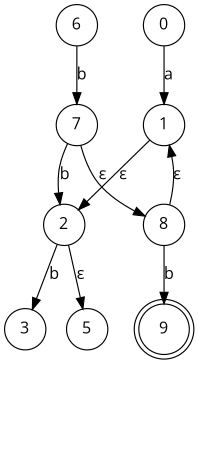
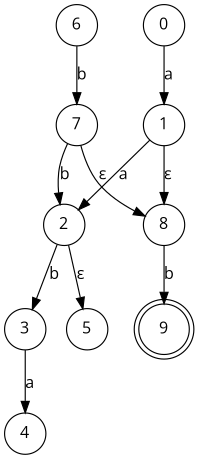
edge "1" -> "2": label "ε" -> "a"
edge "8" -> "1": reversed
node "4": added
